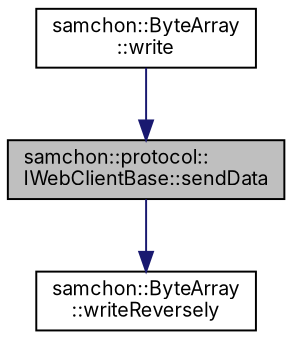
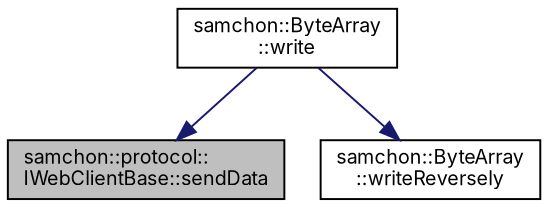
edge "samchon::protocol:: IWebClientBase::sendData" -> "samchon::ByteArray ::writeReversely": now "samchon::ByteArray ::write" -> "samchon::ByteArray ::writeReversely"
